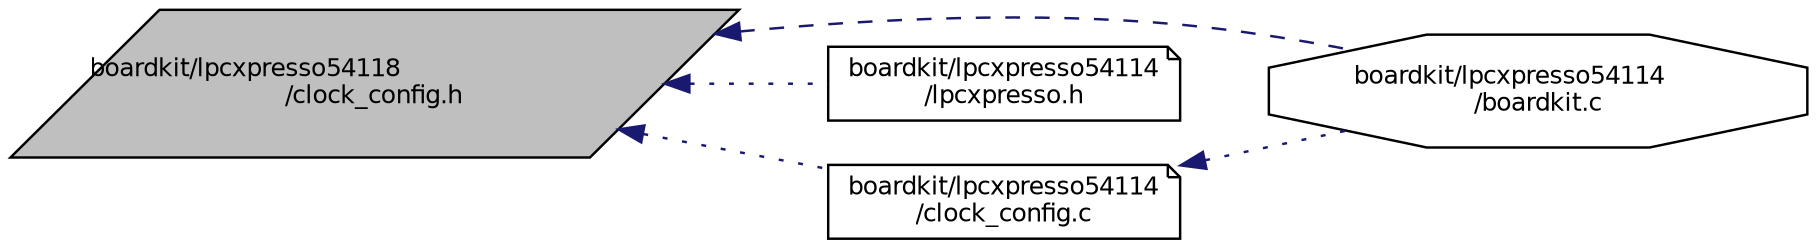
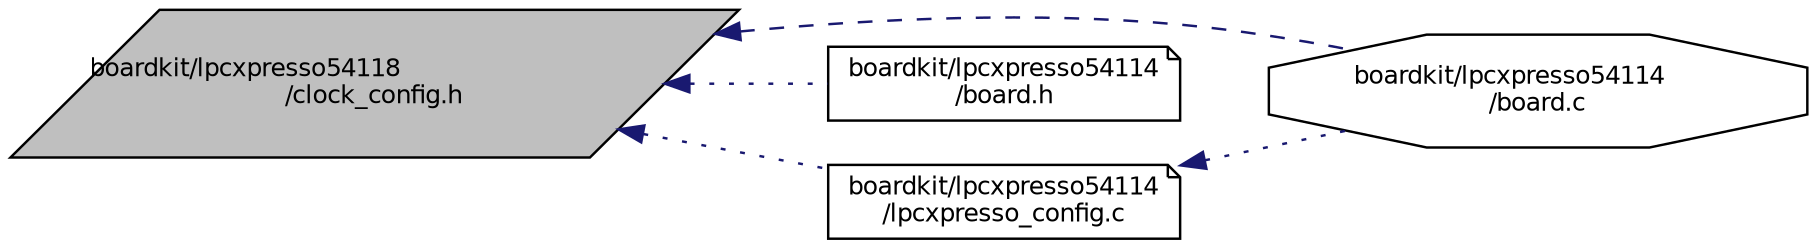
node "boardkit/lpcxpresso54114 /lpcxpresso.h": label "boardkit/lpcxpresso54114 /lpcxpresso.h" -> "boardkit/lpcxpresso54114 /board.h"
node "boardkit/lpcxpresso54114 /boardkit.c": label "boardkit/lpcxpresso54114 /boardkit.c" -> "boardkit/lpcxpresso54114 /board.c"
node "boardkit/lpcxpresso54114 /clock_config.c": label "boardkit/lpcxpresso54114 /clock_config.c" -> "boardkit/lpcxpresso54114 /lpcxpresso_config.c"
